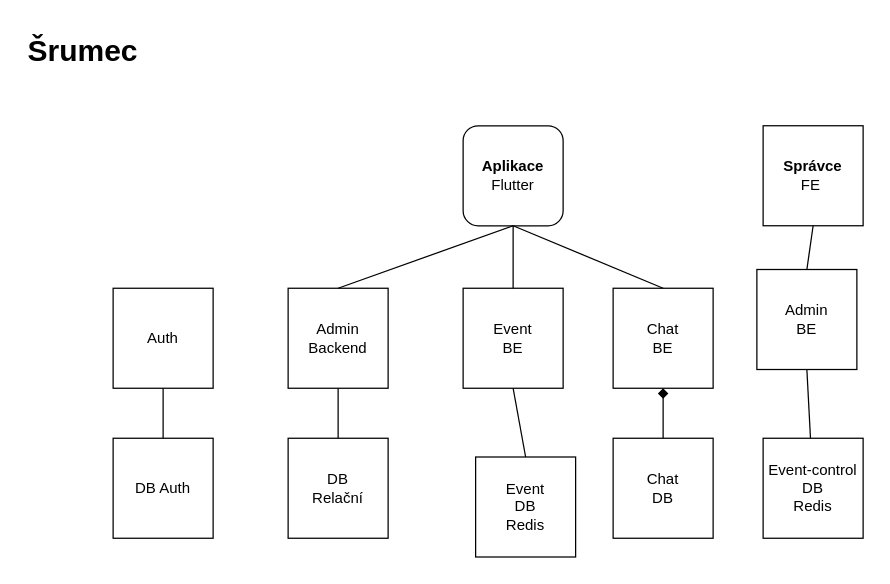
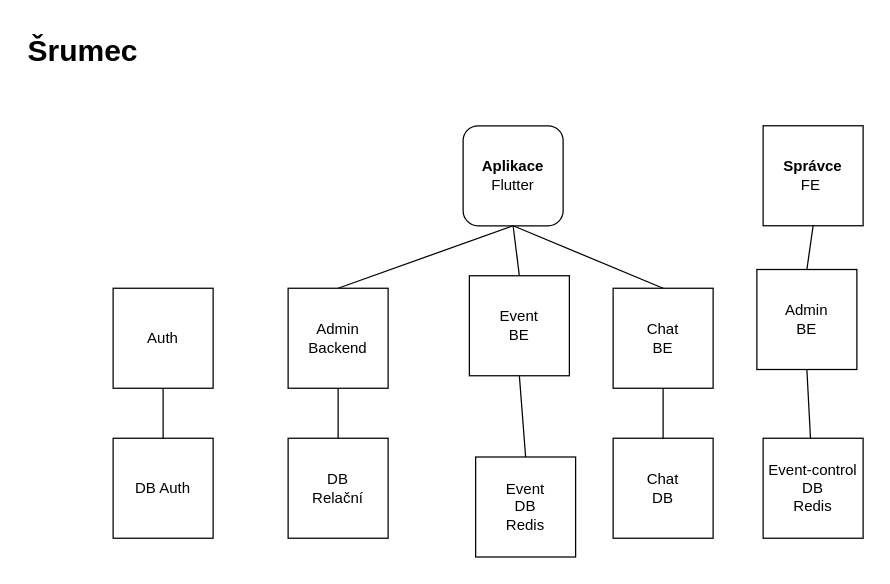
node "Event BE": moved (513, 338) -> (519, 326)
edge "Chat DB" -> "Chat BE": arrowhead diamond -> none
